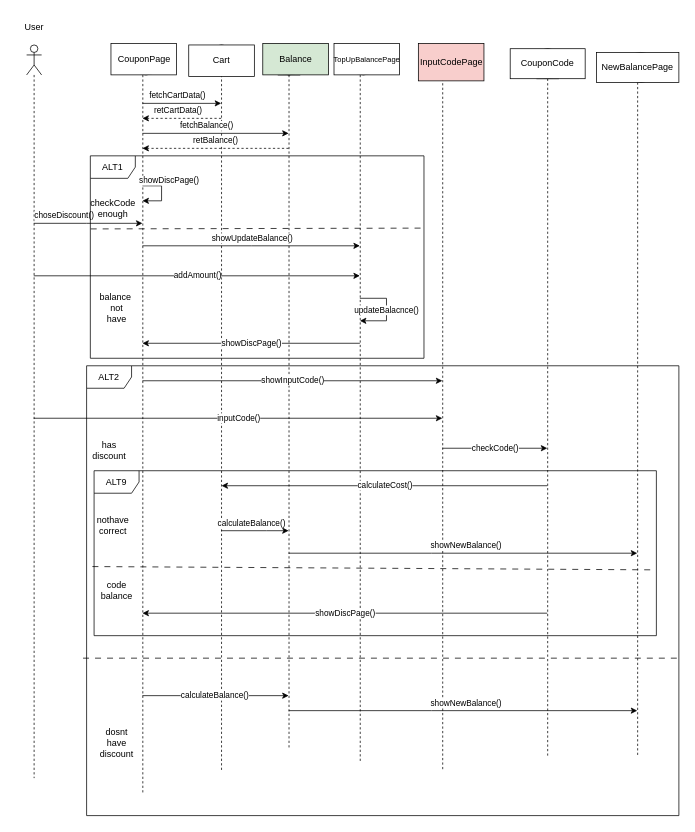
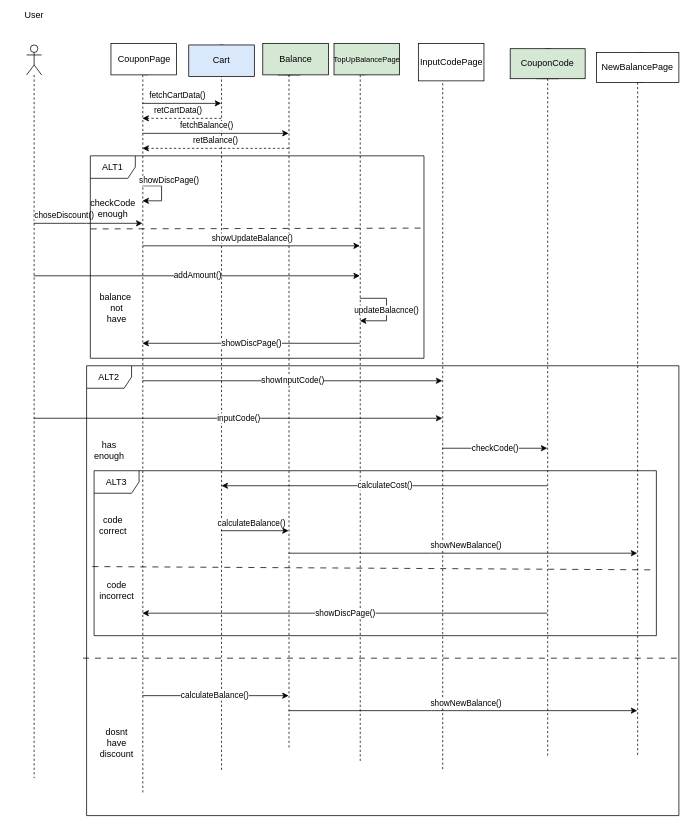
node "User": moved (34, 27) -> (34, 15)
node "TopUpBalancePage": fillcolor #ffffff -> #d5e8d4
node "Cart": fillcolor #ffffff -> #dae8fc
node "InputCodePage": fillcolor #f8cecc -> #ffffff
node "CouponCode": fillcolor #ffffff -> #d5e8d4
node "has discount": label "has discount" -> "has enough"
node "ALT9": label "ALT9" -> "ALT3"
node "nothave correct": label "nothave correct" -> "code correct"
node "code balance": label "code balance" -> "code incorrect"
